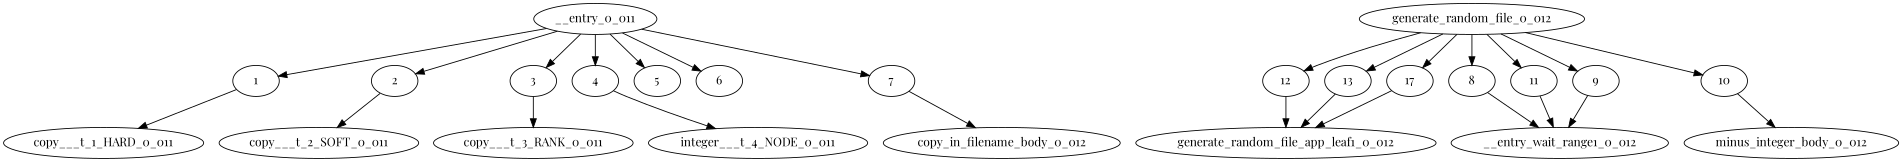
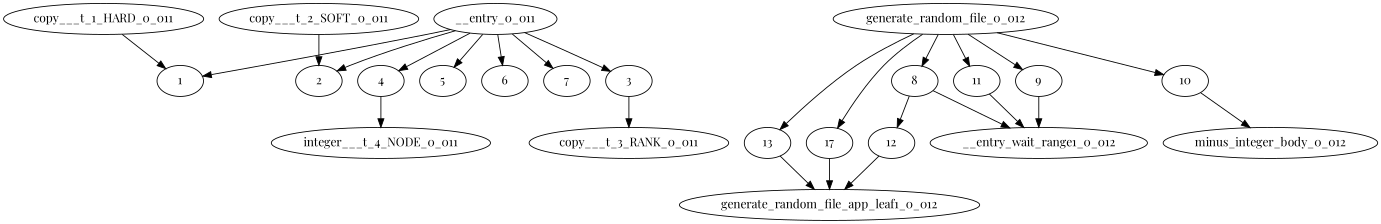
edge "generate_random_file_0_012" -> "12": now "8" -> "12"
edge "1" -> "copy___t_1_HARD_0_011": reversed
edge "2" -> "copy___t_2_SOFT_0_011": reversed
node "copy_in_filename_body_0_012": removed
